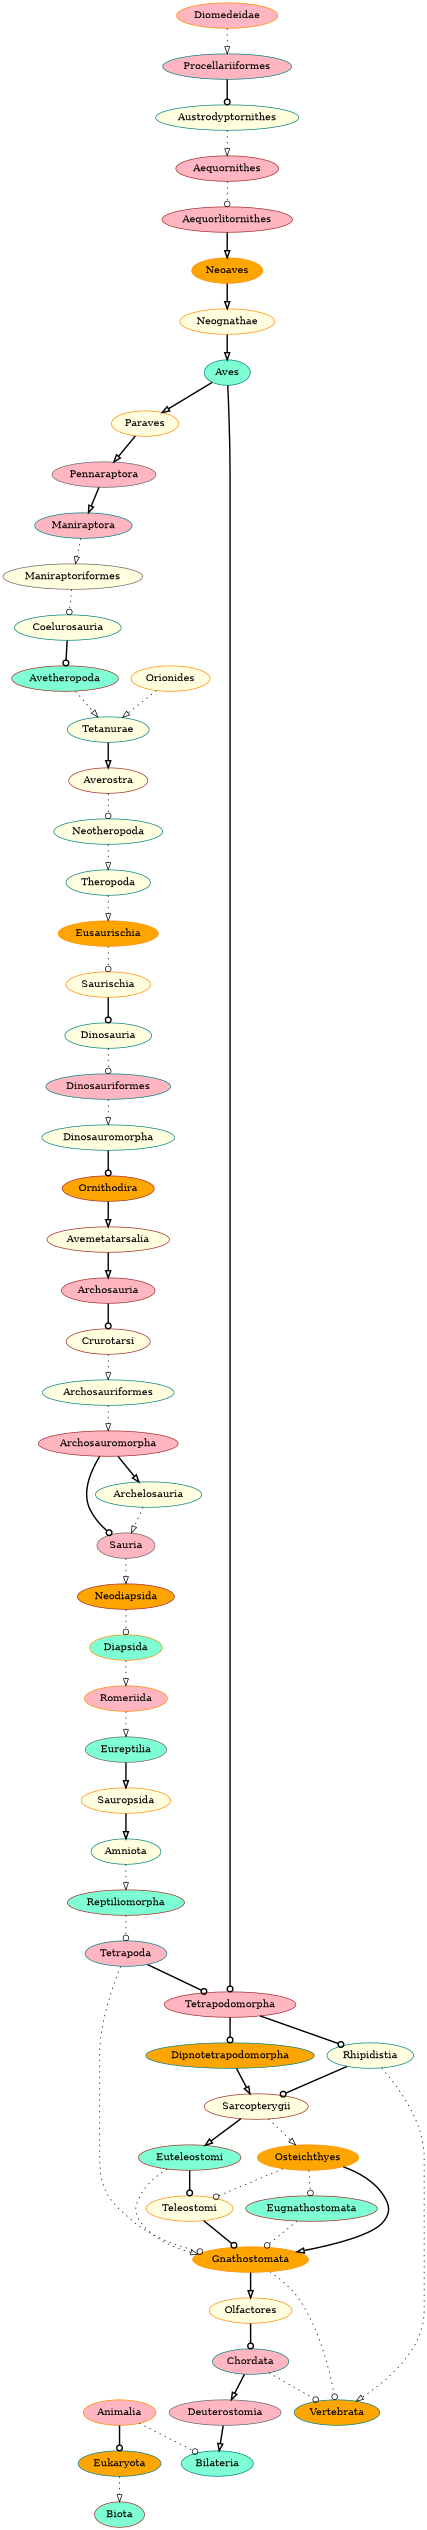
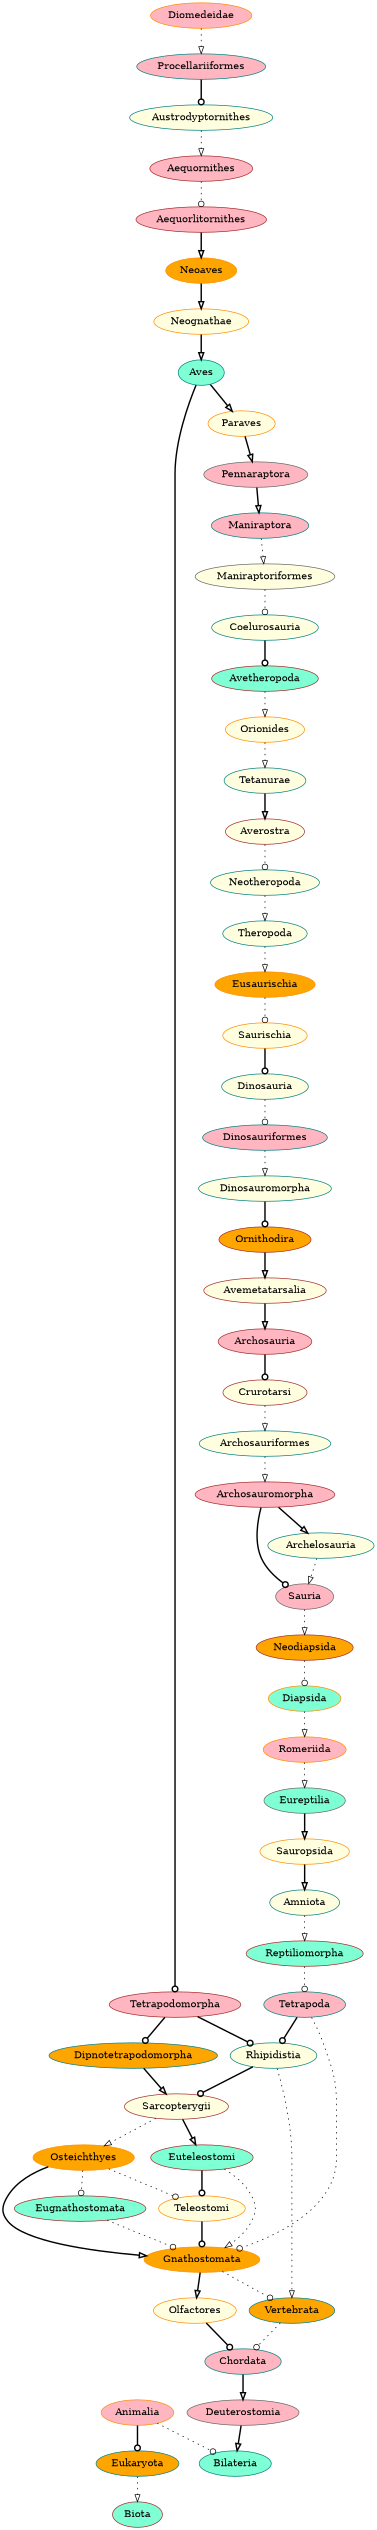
edge "Avetheropoda" -> "Tetanurae": now "Avetheropoda" -> "Orionides"
edge "Tetrapoda" -> "Tetrapodomorpha": now "Tetrapoda" -> "Rhipidistia"
edge "Chordata" -> "Vertebrata": reversed
